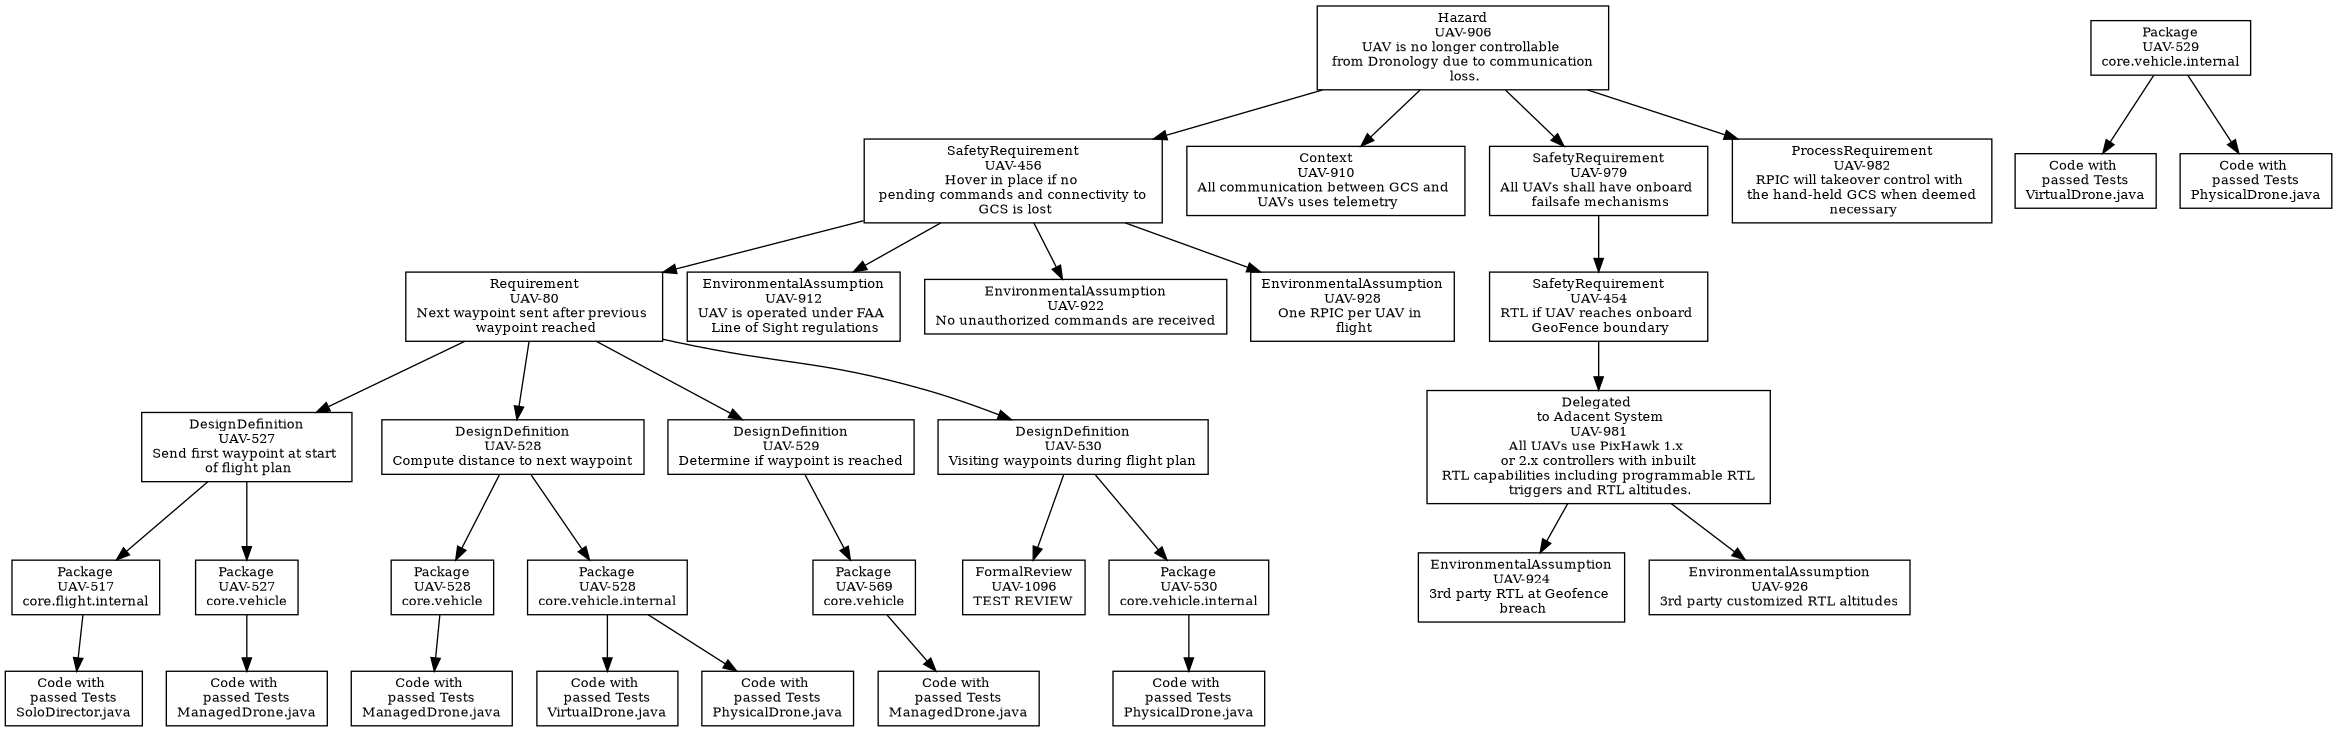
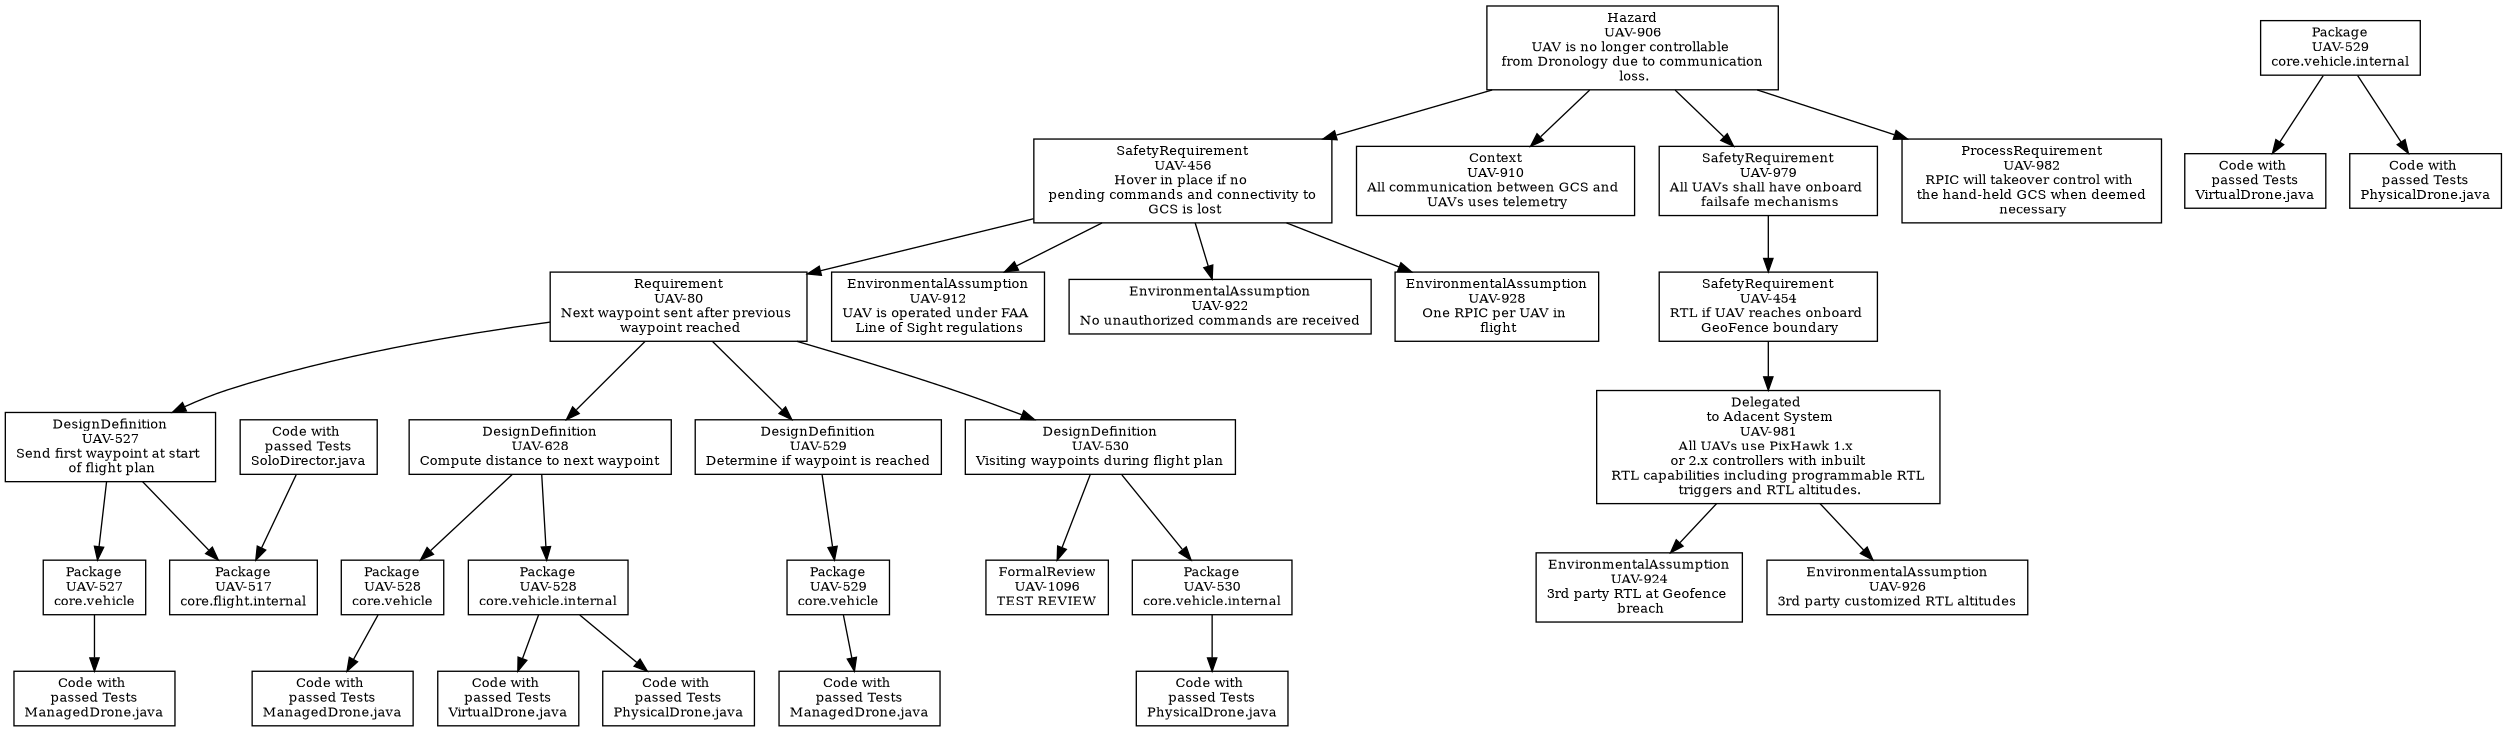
node "DesignDefinition UAV-528 Compute distance to next waypoint": label "DesignDefinition UAV-528 Compute distance to next waypoint" -> "DesignDefinition UAV-628 Compute distance to next waypoint"
node "Package UAV-569 core.vehicle": label "Package UAV-569 core.vehicle" -> "Package UAV-529 core.vehicle"
edge "Package UAV-517 core.flight.internal" -> "Code with passed Tests SoloDirector.java": reversed
